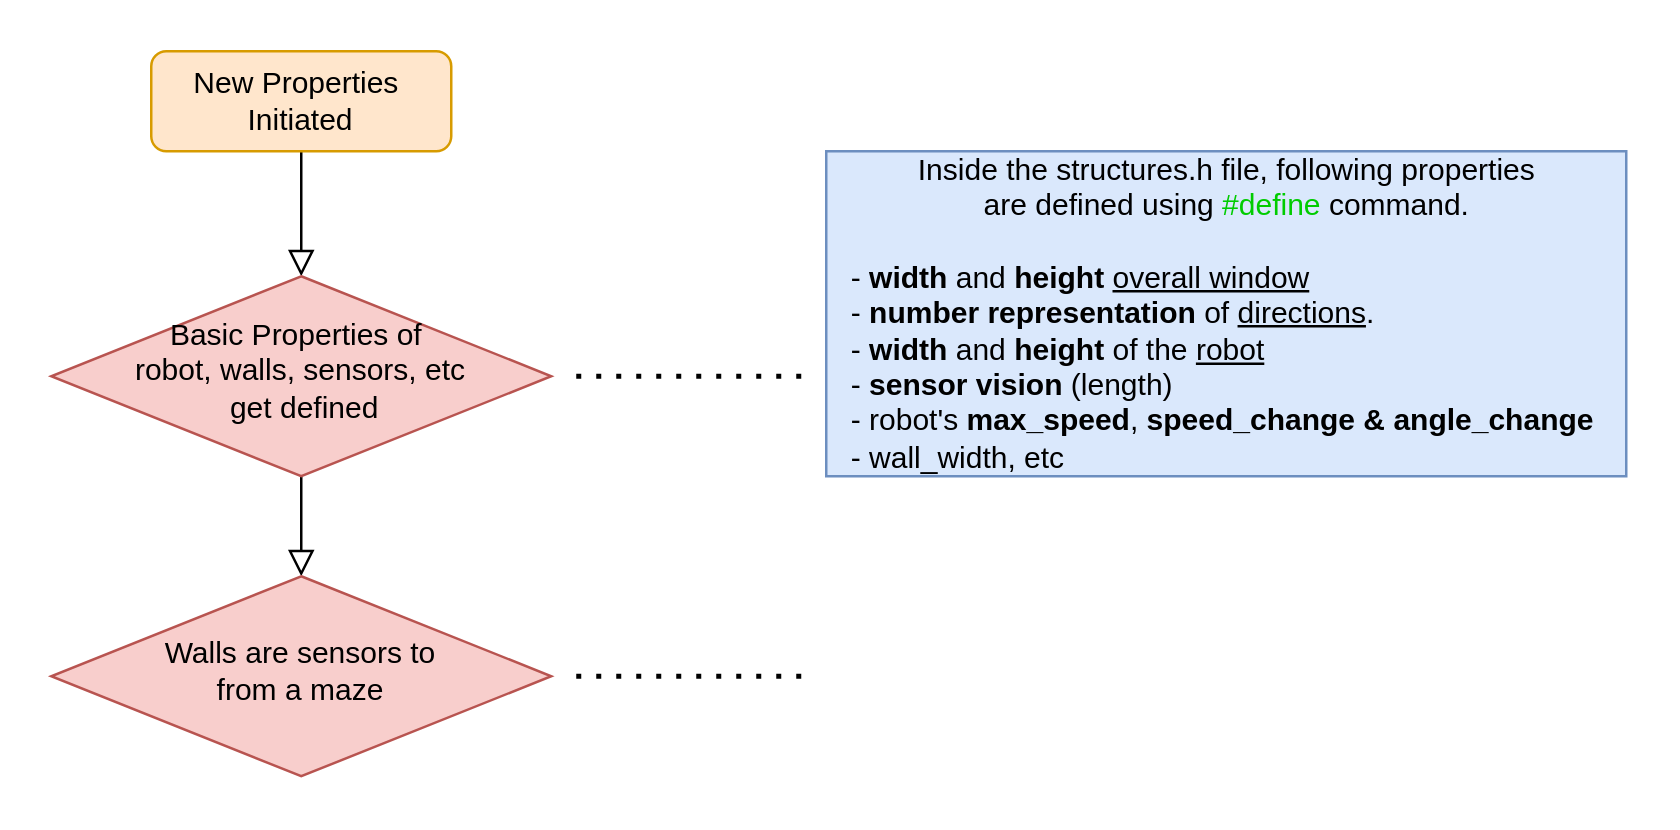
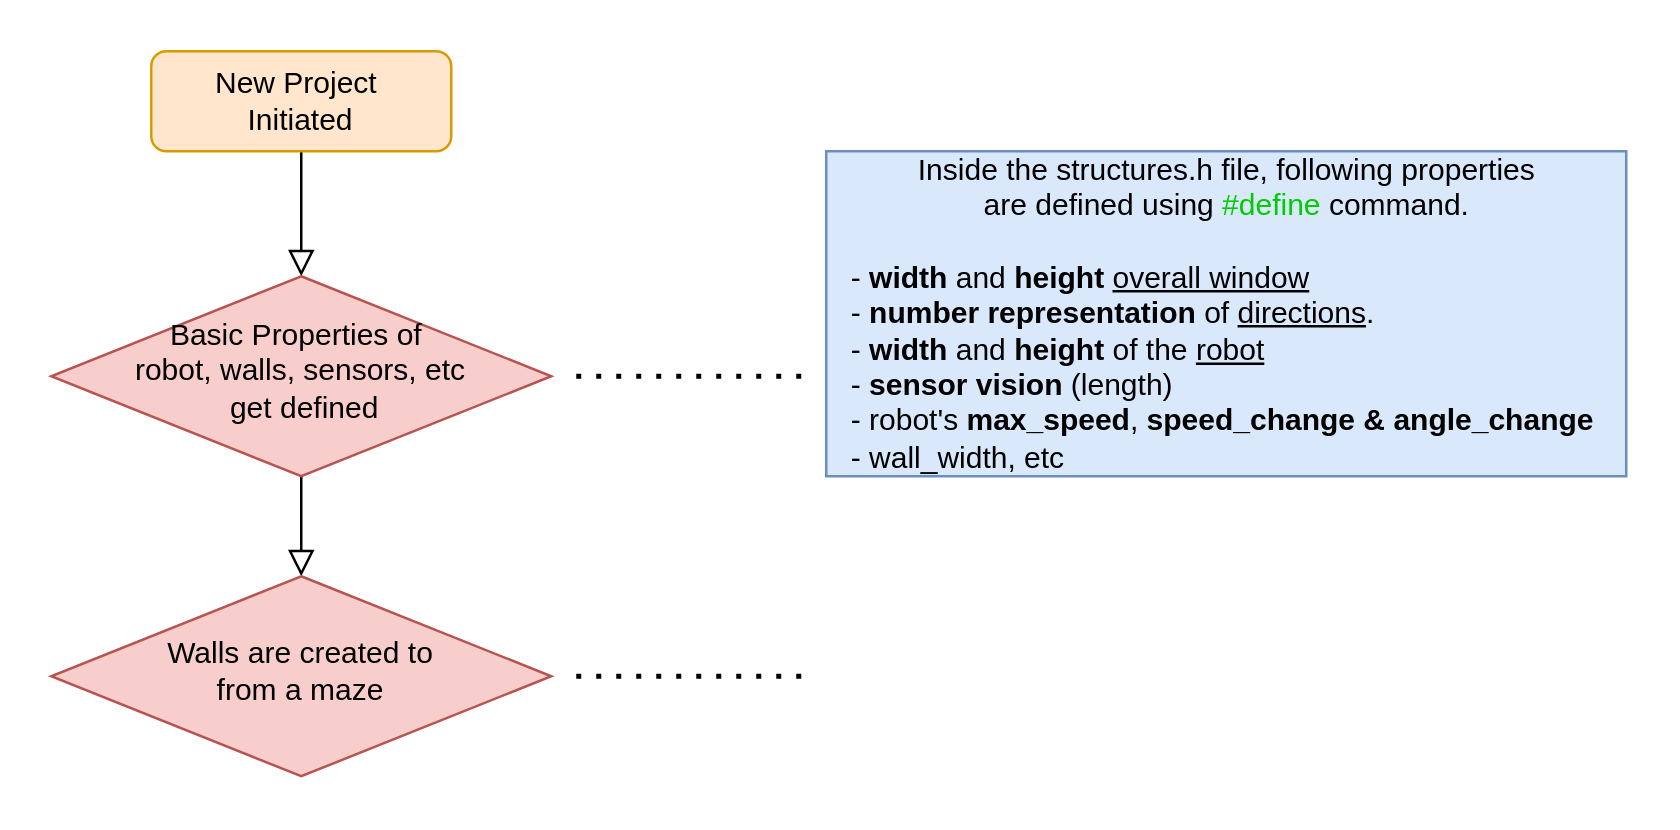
node "New Properties Initiated": label "New Properties Initiated" -> "New Project Initiated"
node "Walls are sensors to from a maze": label "Walls are sensors to from a maze" -> "Walls are created to from a maze"
